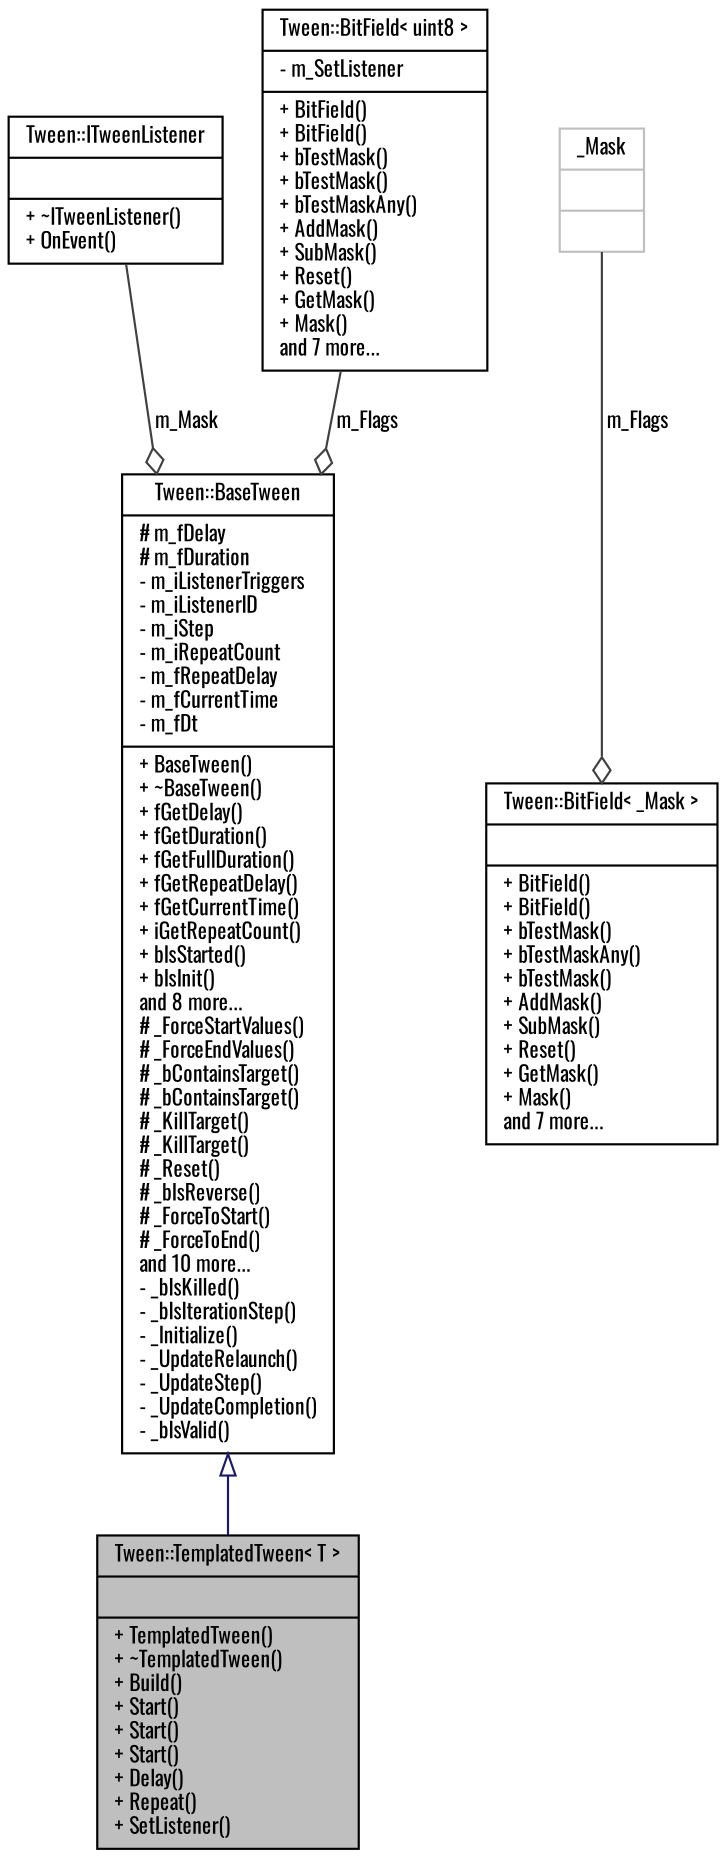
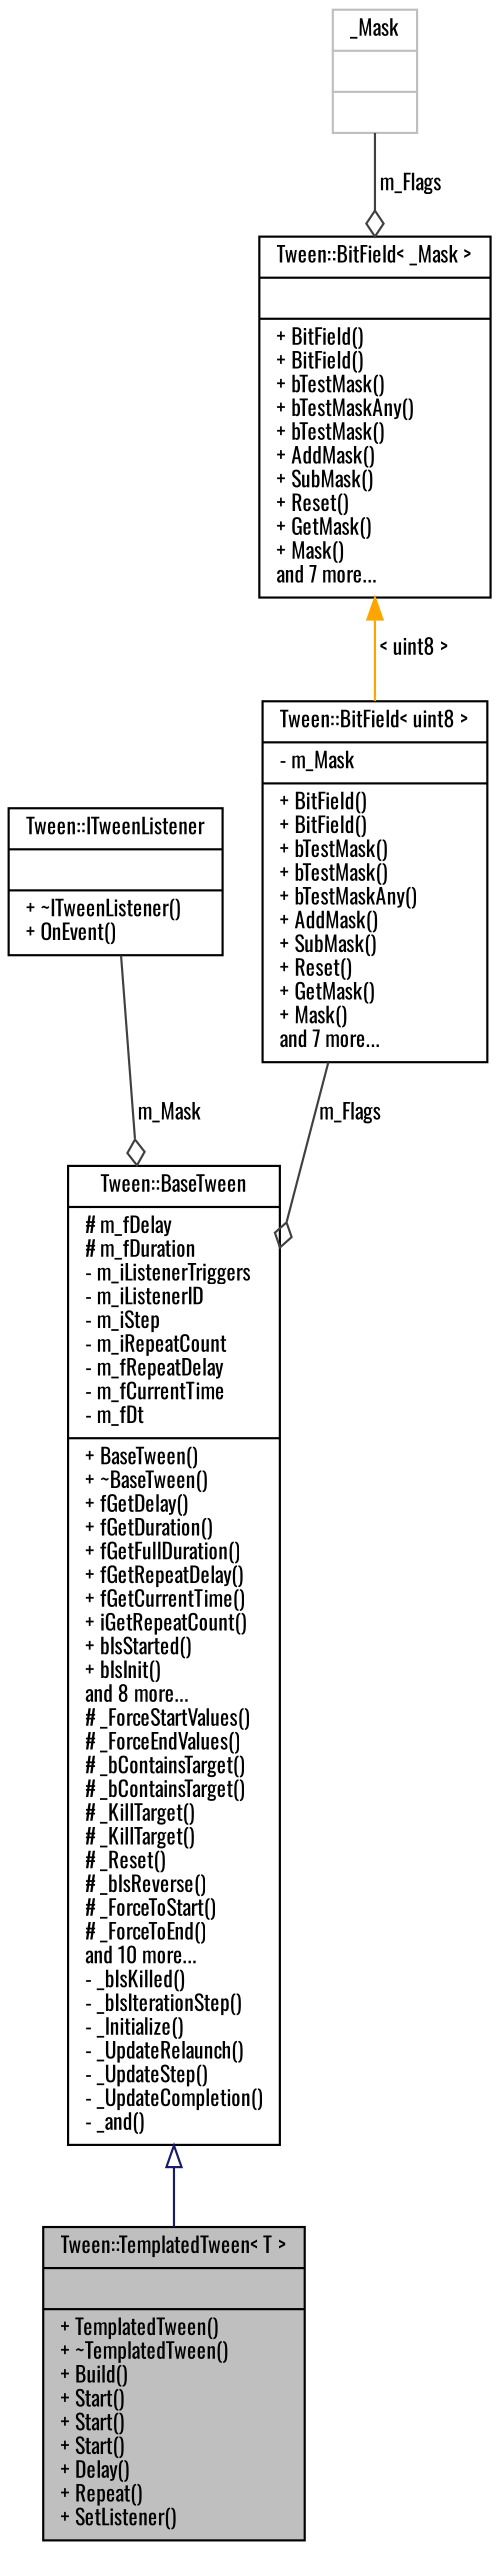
node "Tween::BitField< uint8 >": text "- m_SetListener" -> "- m_Mask"
edge "Tween::BitField< uint8 >" -> "Tween::BitField< _Mask >": added, label "< uint8 >"
node "Tween::BaseTween": text "- _bIsValid()" -> "- _and()"
